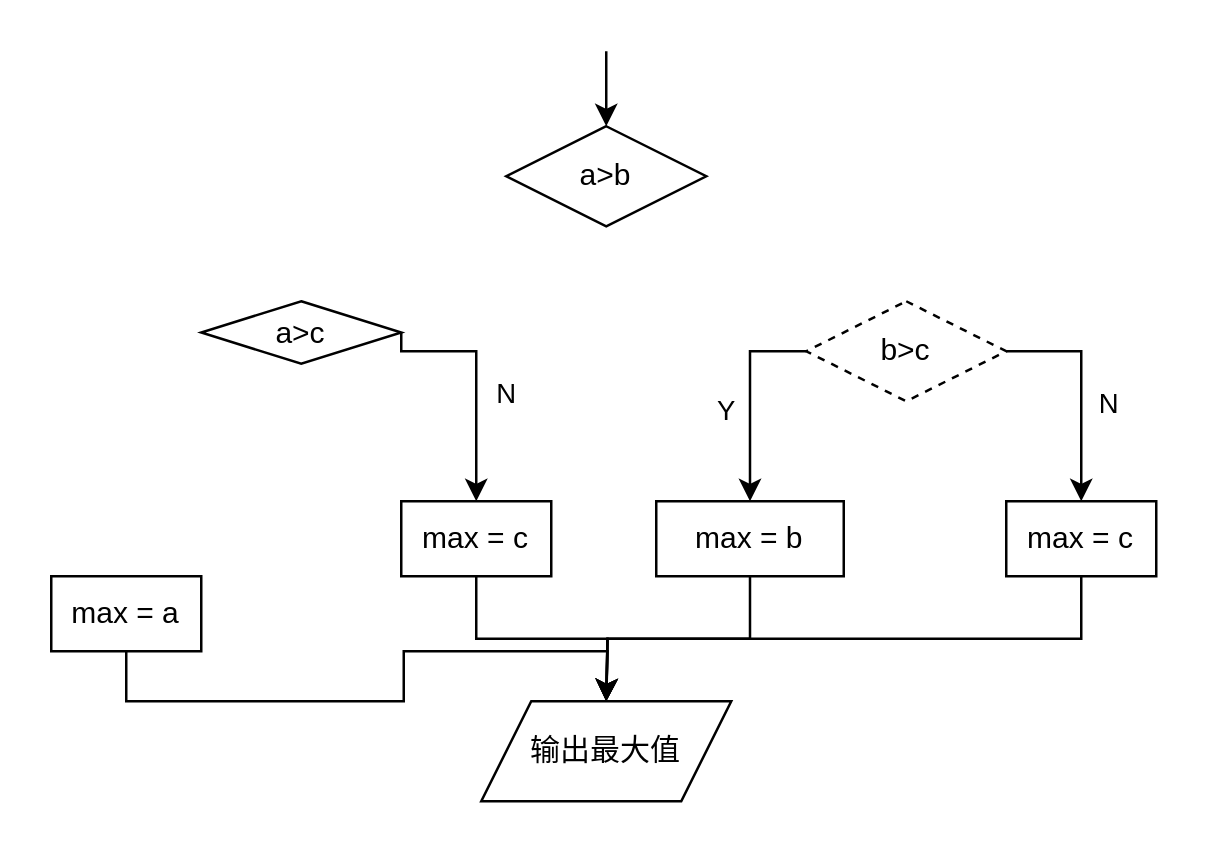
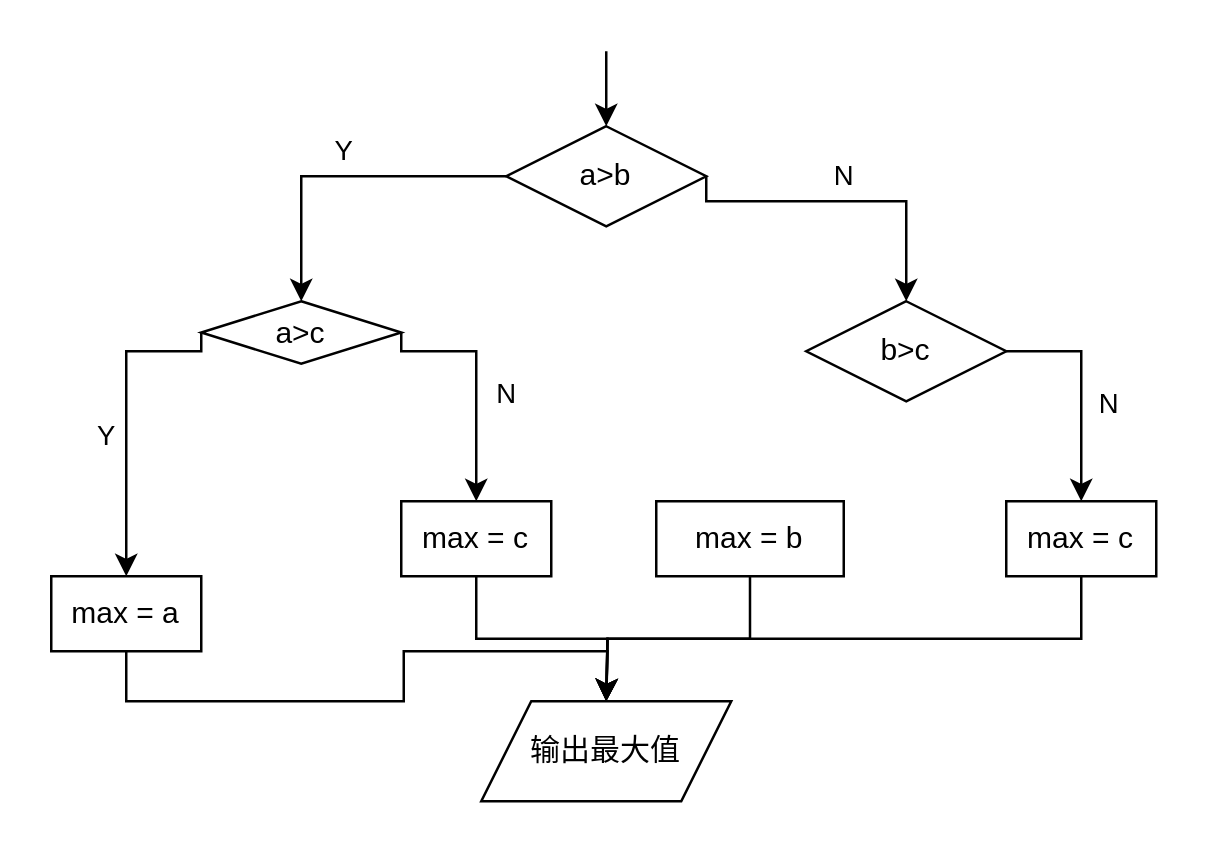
edge "a>b" -> "a>c": added, label "Y"
edge "a>b" -> "b>c": added, label "N"
node "b>c": style dashed -> solid
edge "b>c" -> "max = b": removed, label "Y"
edge "a>c" -> "max = a": added, label "Y"
